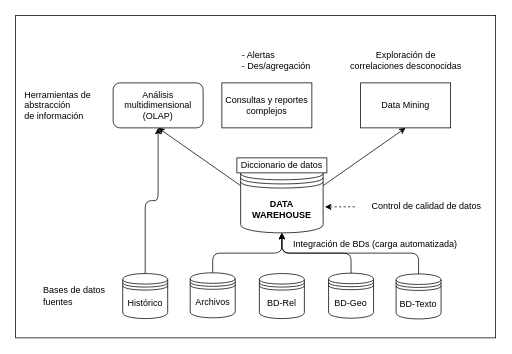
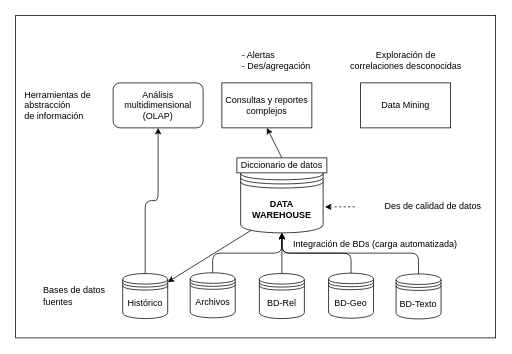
edge "Diccionario de datos" -> "Consultas y reportes complejos": added
edge "DATA WAREHOUSE" -> "Análisis multidimensional (OLAP)": removed
edge "DATA WAREHOUSE" -> "Data Mining": now "DATA WAREHOUSE" -> "Histórico"
node "Control de calidad de datos": label "Control de calidad de datos" -> "Des de calidad de datos"
edge "BD-Rel" -> "DATA WAREHOUSE": added
